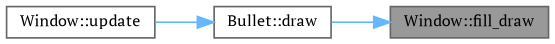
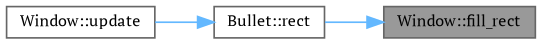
node "Bullet::draw": label "Bullet::draw" -> "Bullet::rect"
node "Window::fill_draw": label "Window::fill_draw" -> "Window::fill_rect"
